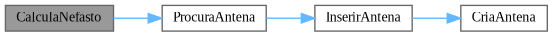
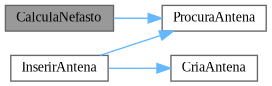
edge "ProcuraAntena" -> "InserirAntena": reversed
